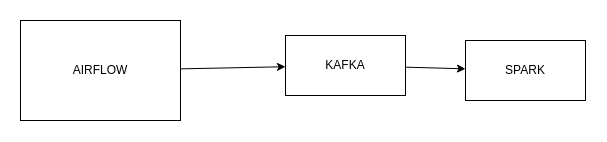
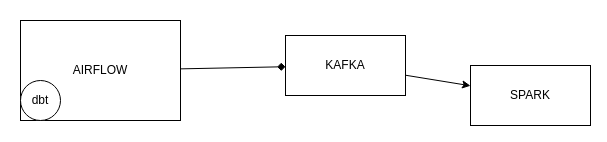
edge "AIRFLOW" -> "KAFKA": arrowhead classic -> diamond
node "SPARK": moved (526, 71) -> (531, 96)
node "dbt": added
